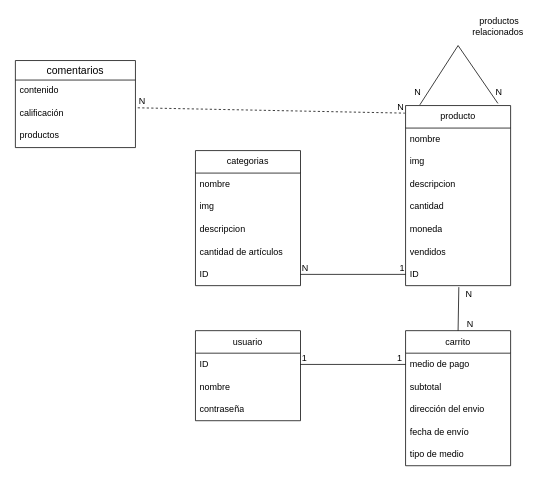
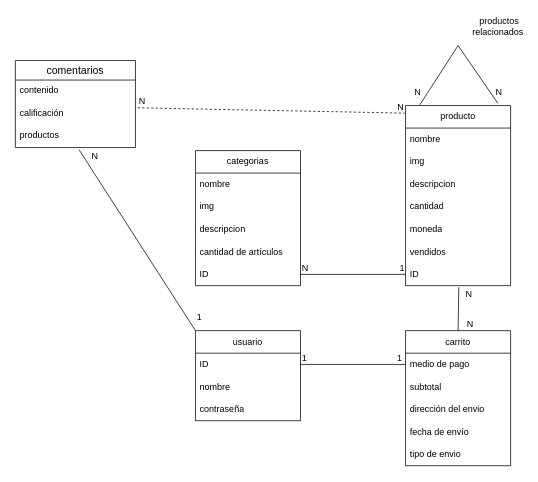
edge "productos" -- "usuario": added, labels "N", "1"
node "tipo de medio": label "tipo de medio" -> "tipo de envio"
